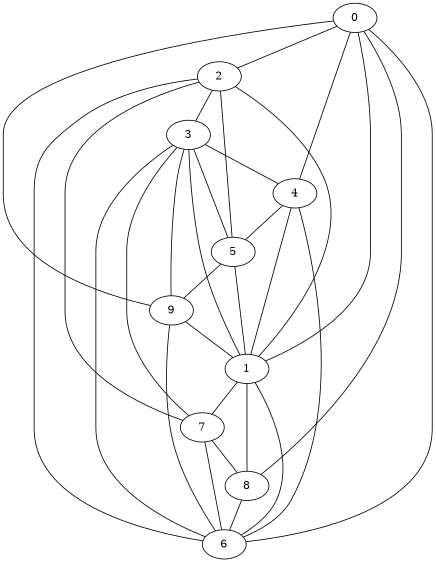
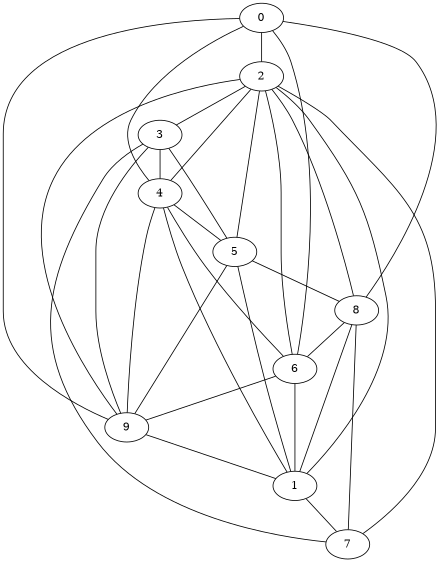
edge "2" -- "4": added
edge "2" -- "8": added
edge "2" -- "9": added
edge "0" -- "1": removed
edge "3" -- "1": removed
edge "5" -- "8": added
edge "4" -- "9": added
edge "3" -- "6": removed
edge "7" -- "6": removed
